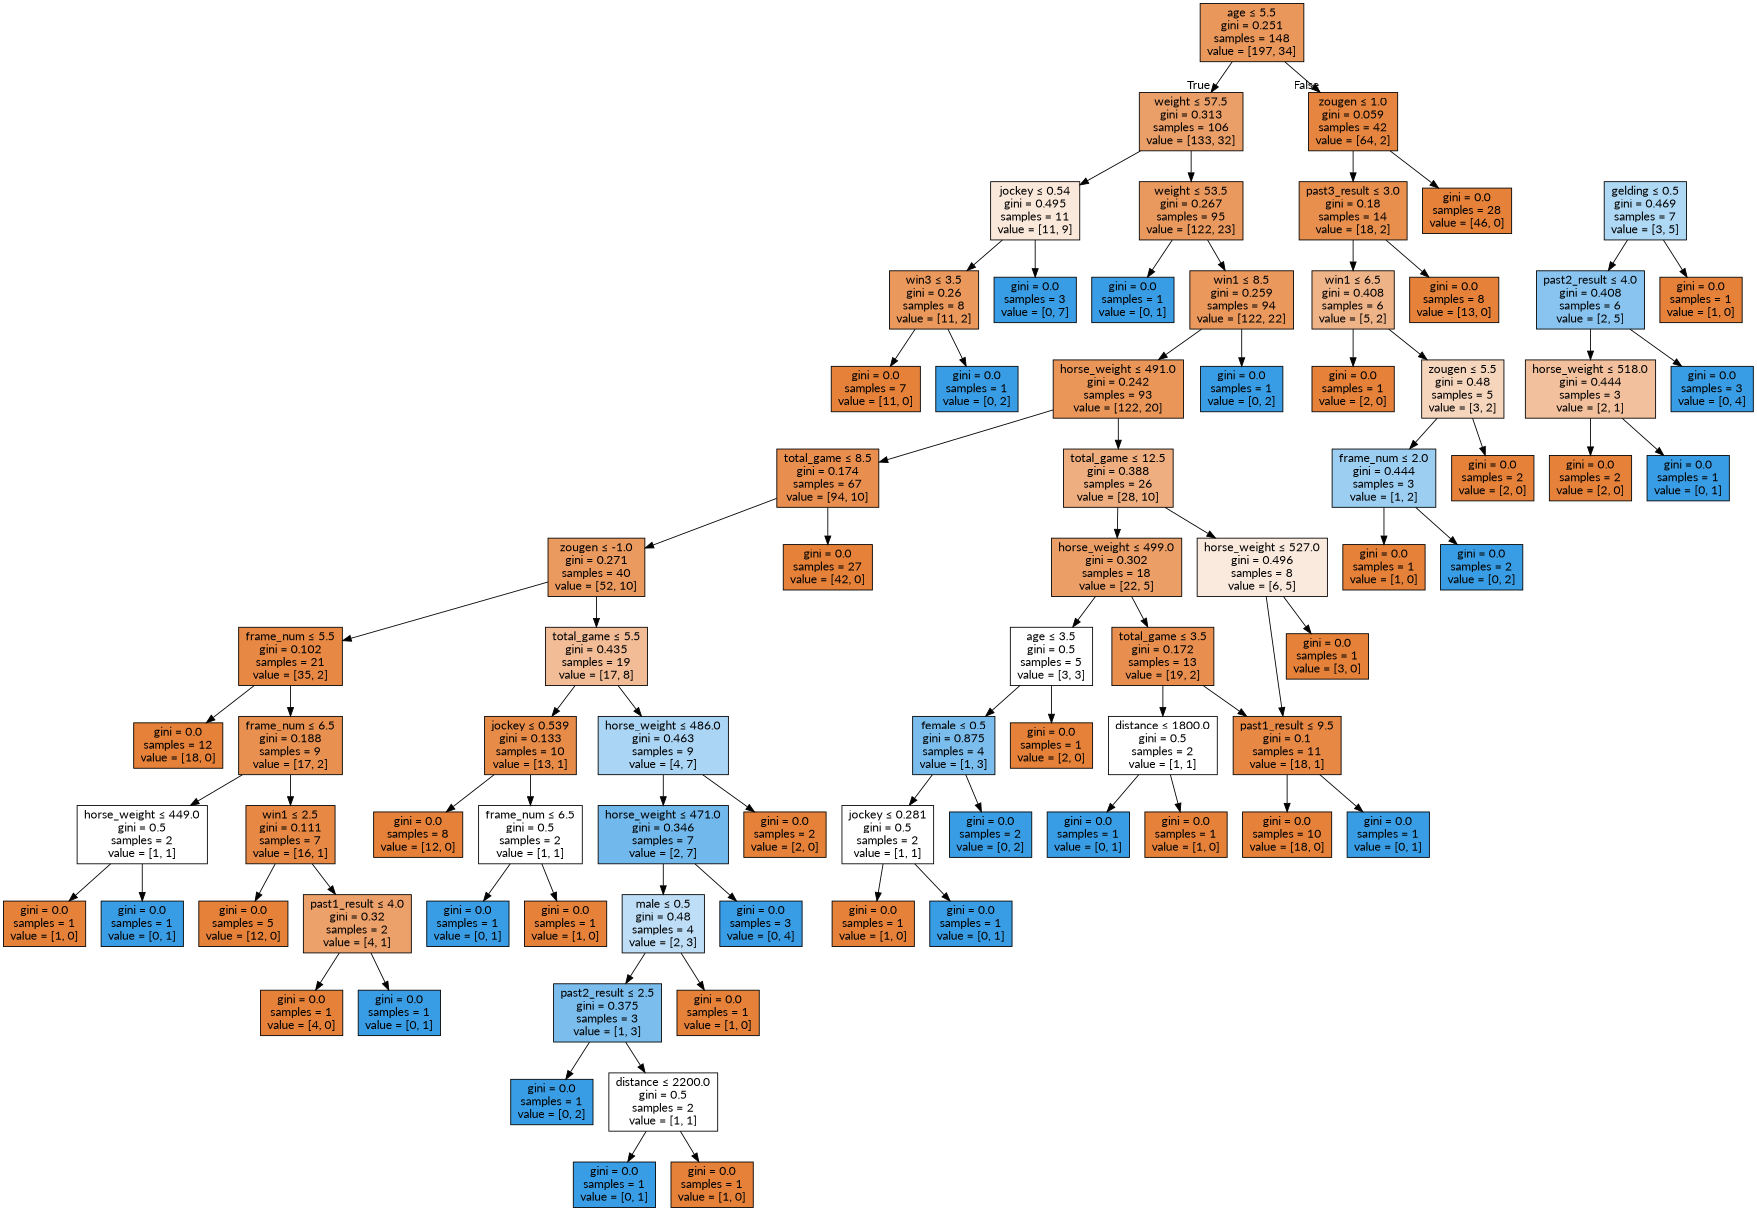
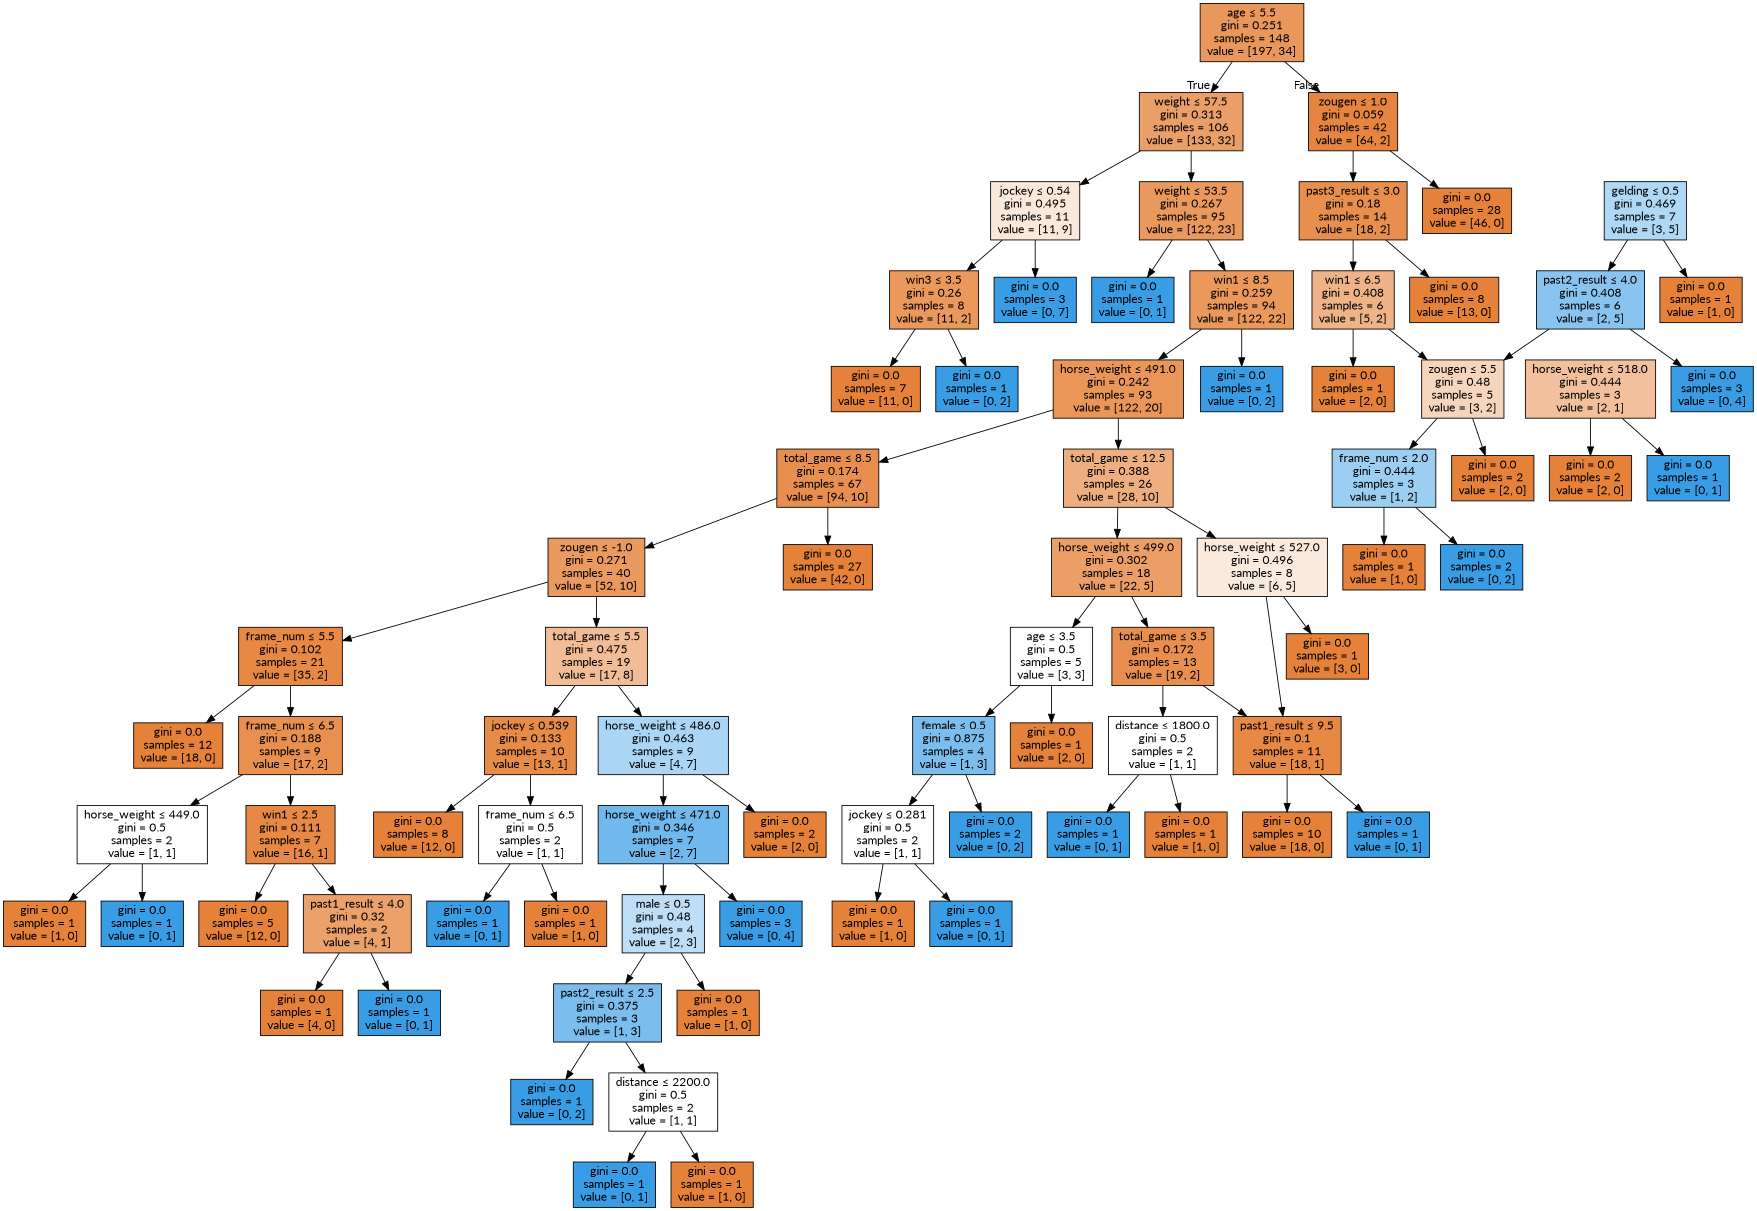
edge "past2_result ≤ 4.0" -> "horse_weight ≤ 518.0": now "past2_result ≤ 4.0" -> "zougen ≤ 5.5"
node "total_game ≤ 5.5": text "gini = 0.435" -> "gini = 0.475"
